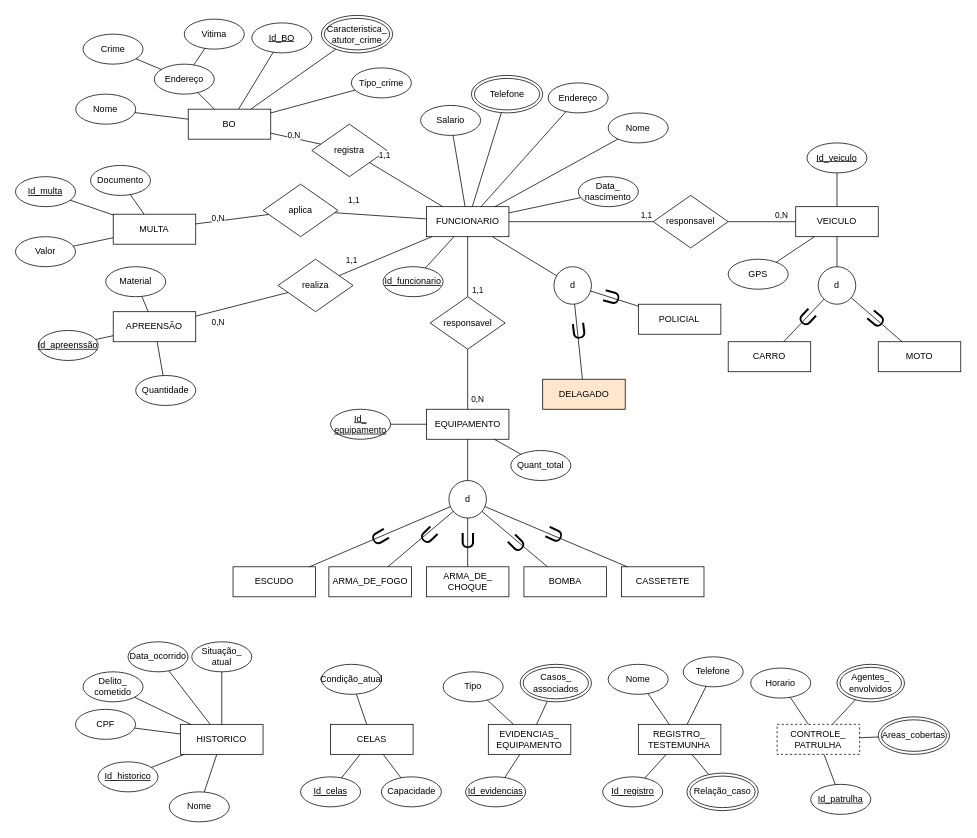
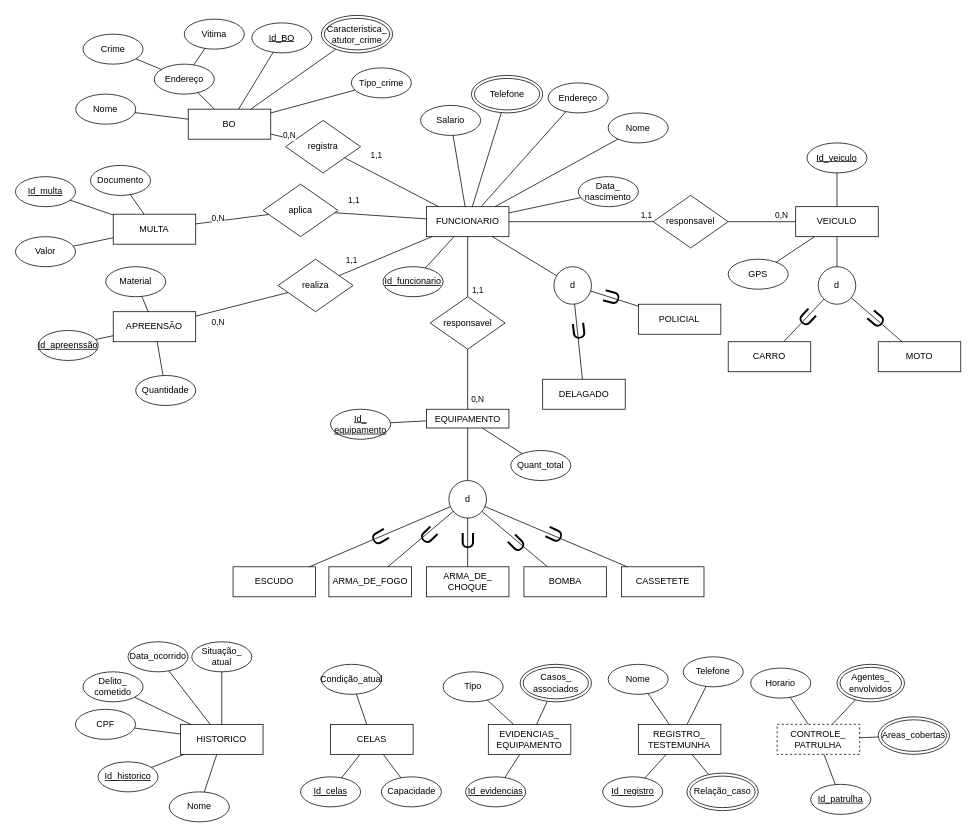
node "registra": moved (349, 150) -> (323, 147)
node "DELAGADO": fillcolor #ffe6cc -> #ffffff
node "EQUIPAMENTO": size 83x30 -> 83x19
